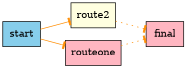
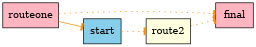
edge "start" -> "route2": style solid -> dotted
edge "start" -> "routeone": reversed
